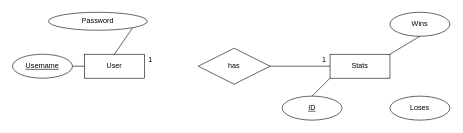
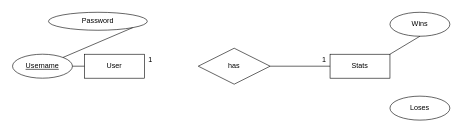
edge "Password" -- "User": now "Password" -- "Username"
edge "Stats" -- "ID": removed
node "ID": removed
